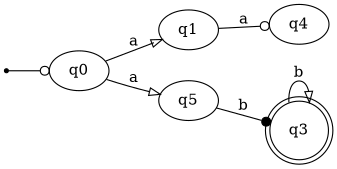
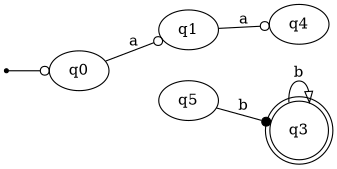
edge "q0" -> "q1": arrowhead onormal -> odot
edge "q0" -> "q5": removed, label "a"
